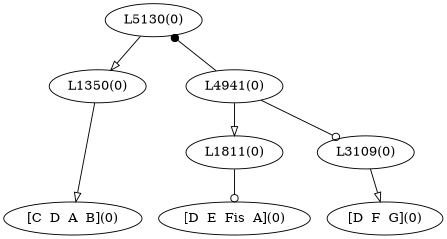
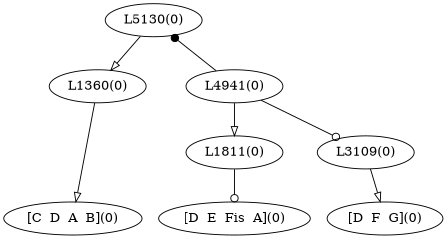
node "L1350(0)": label "L1350(0)" -> "L1360(0)"
